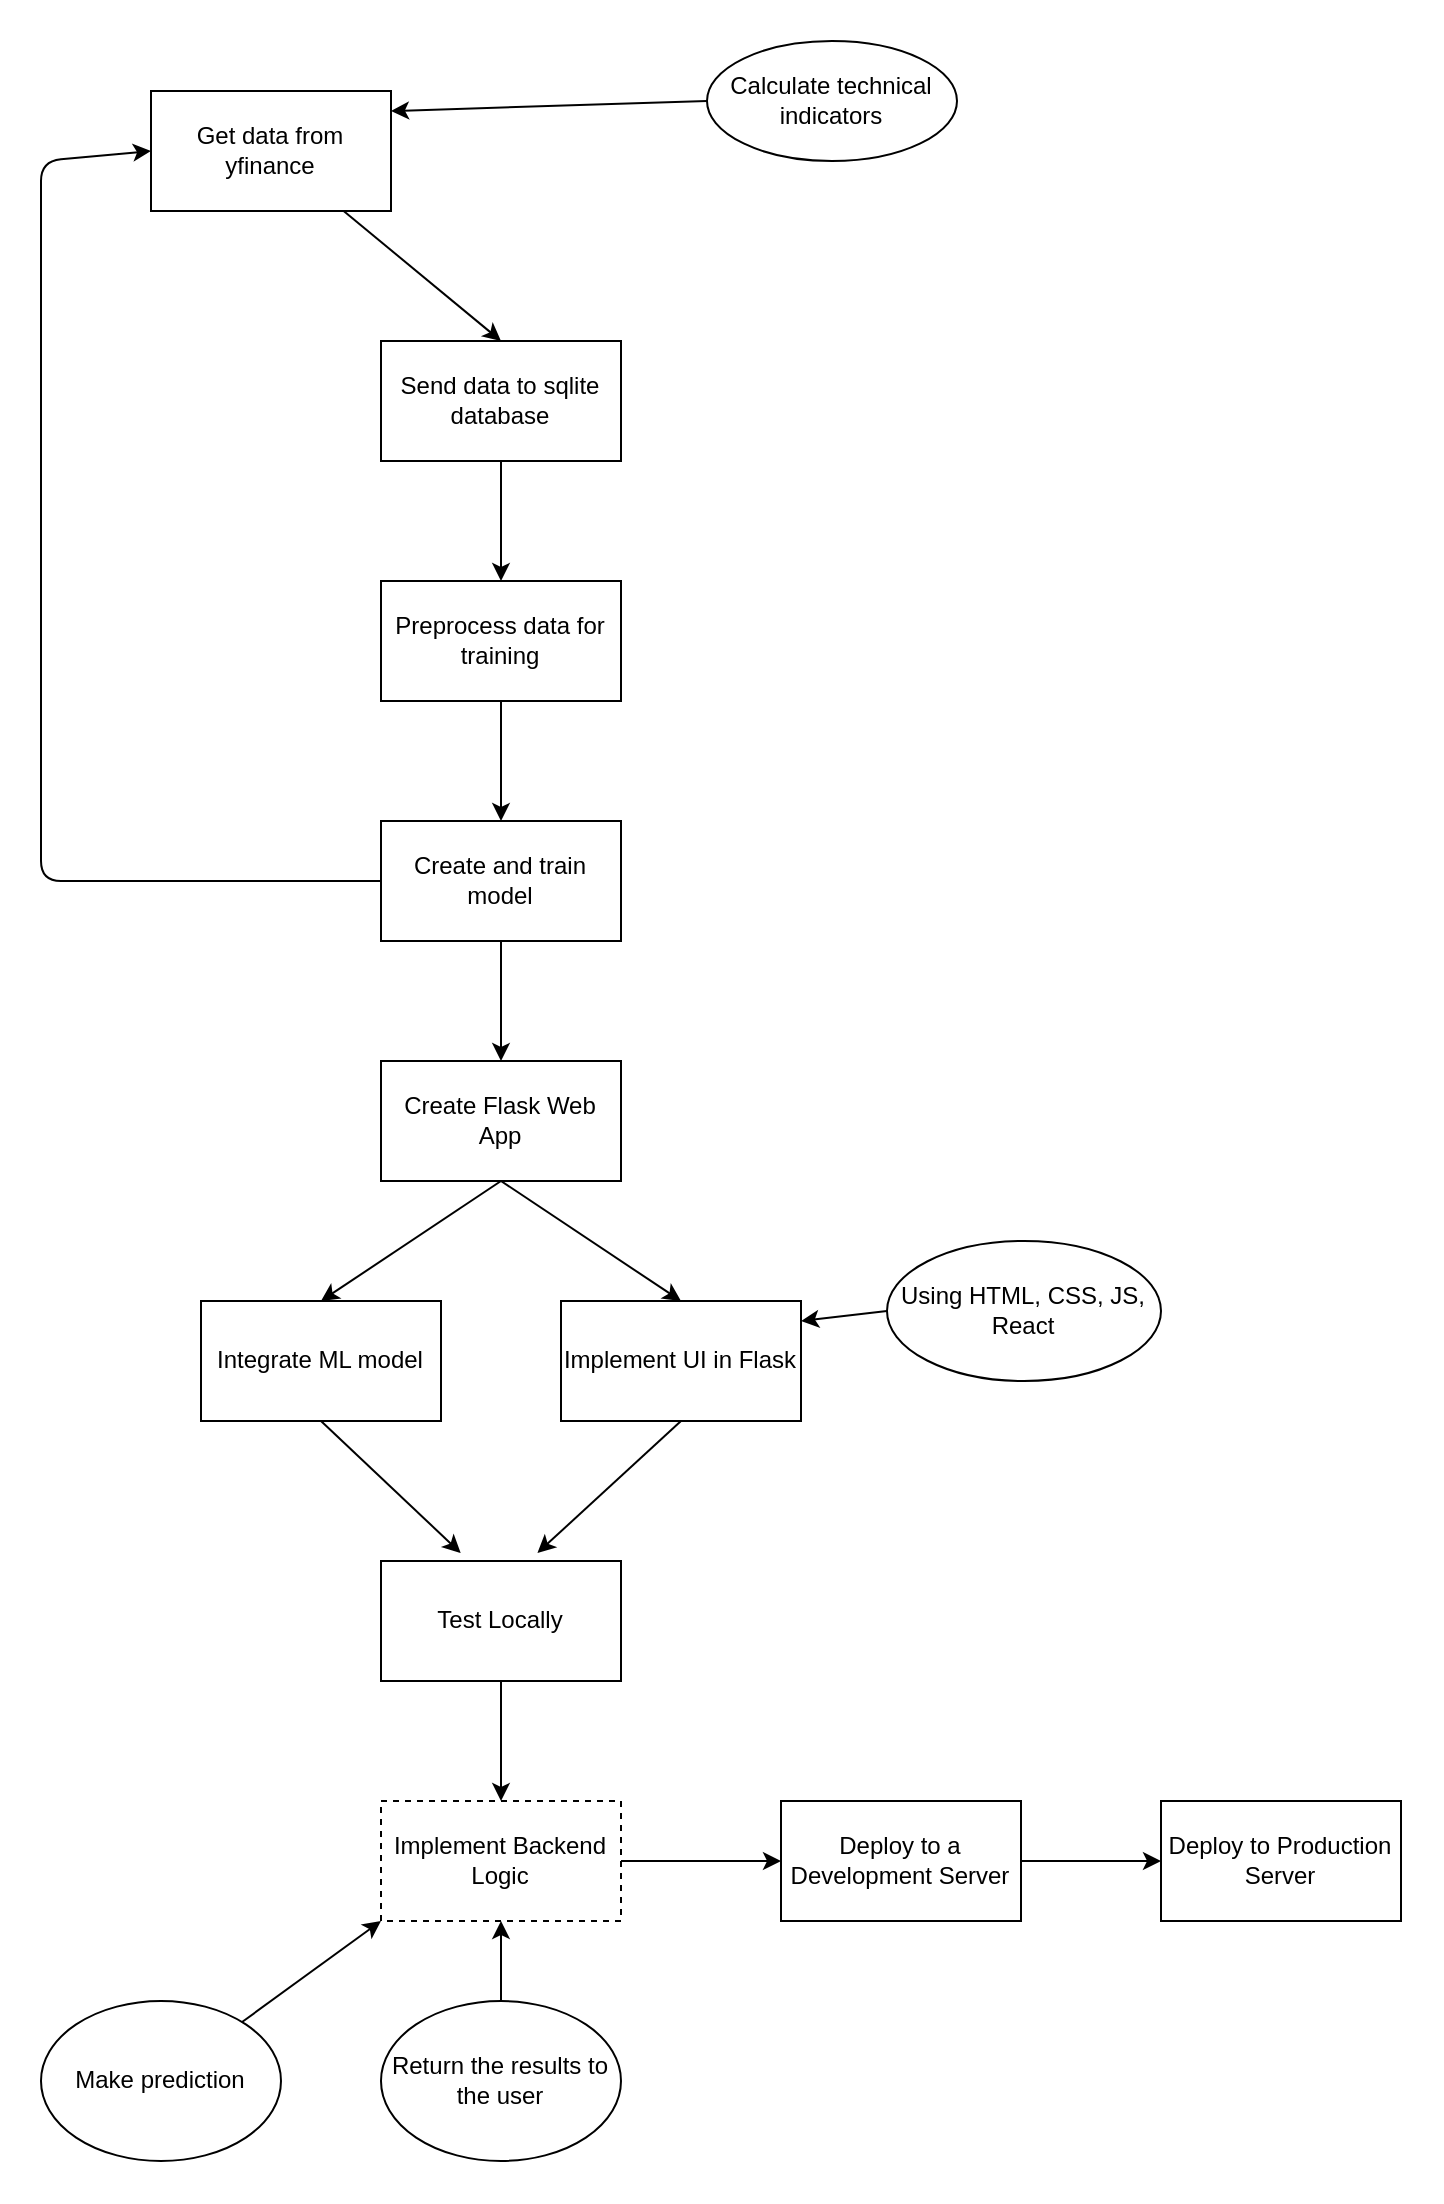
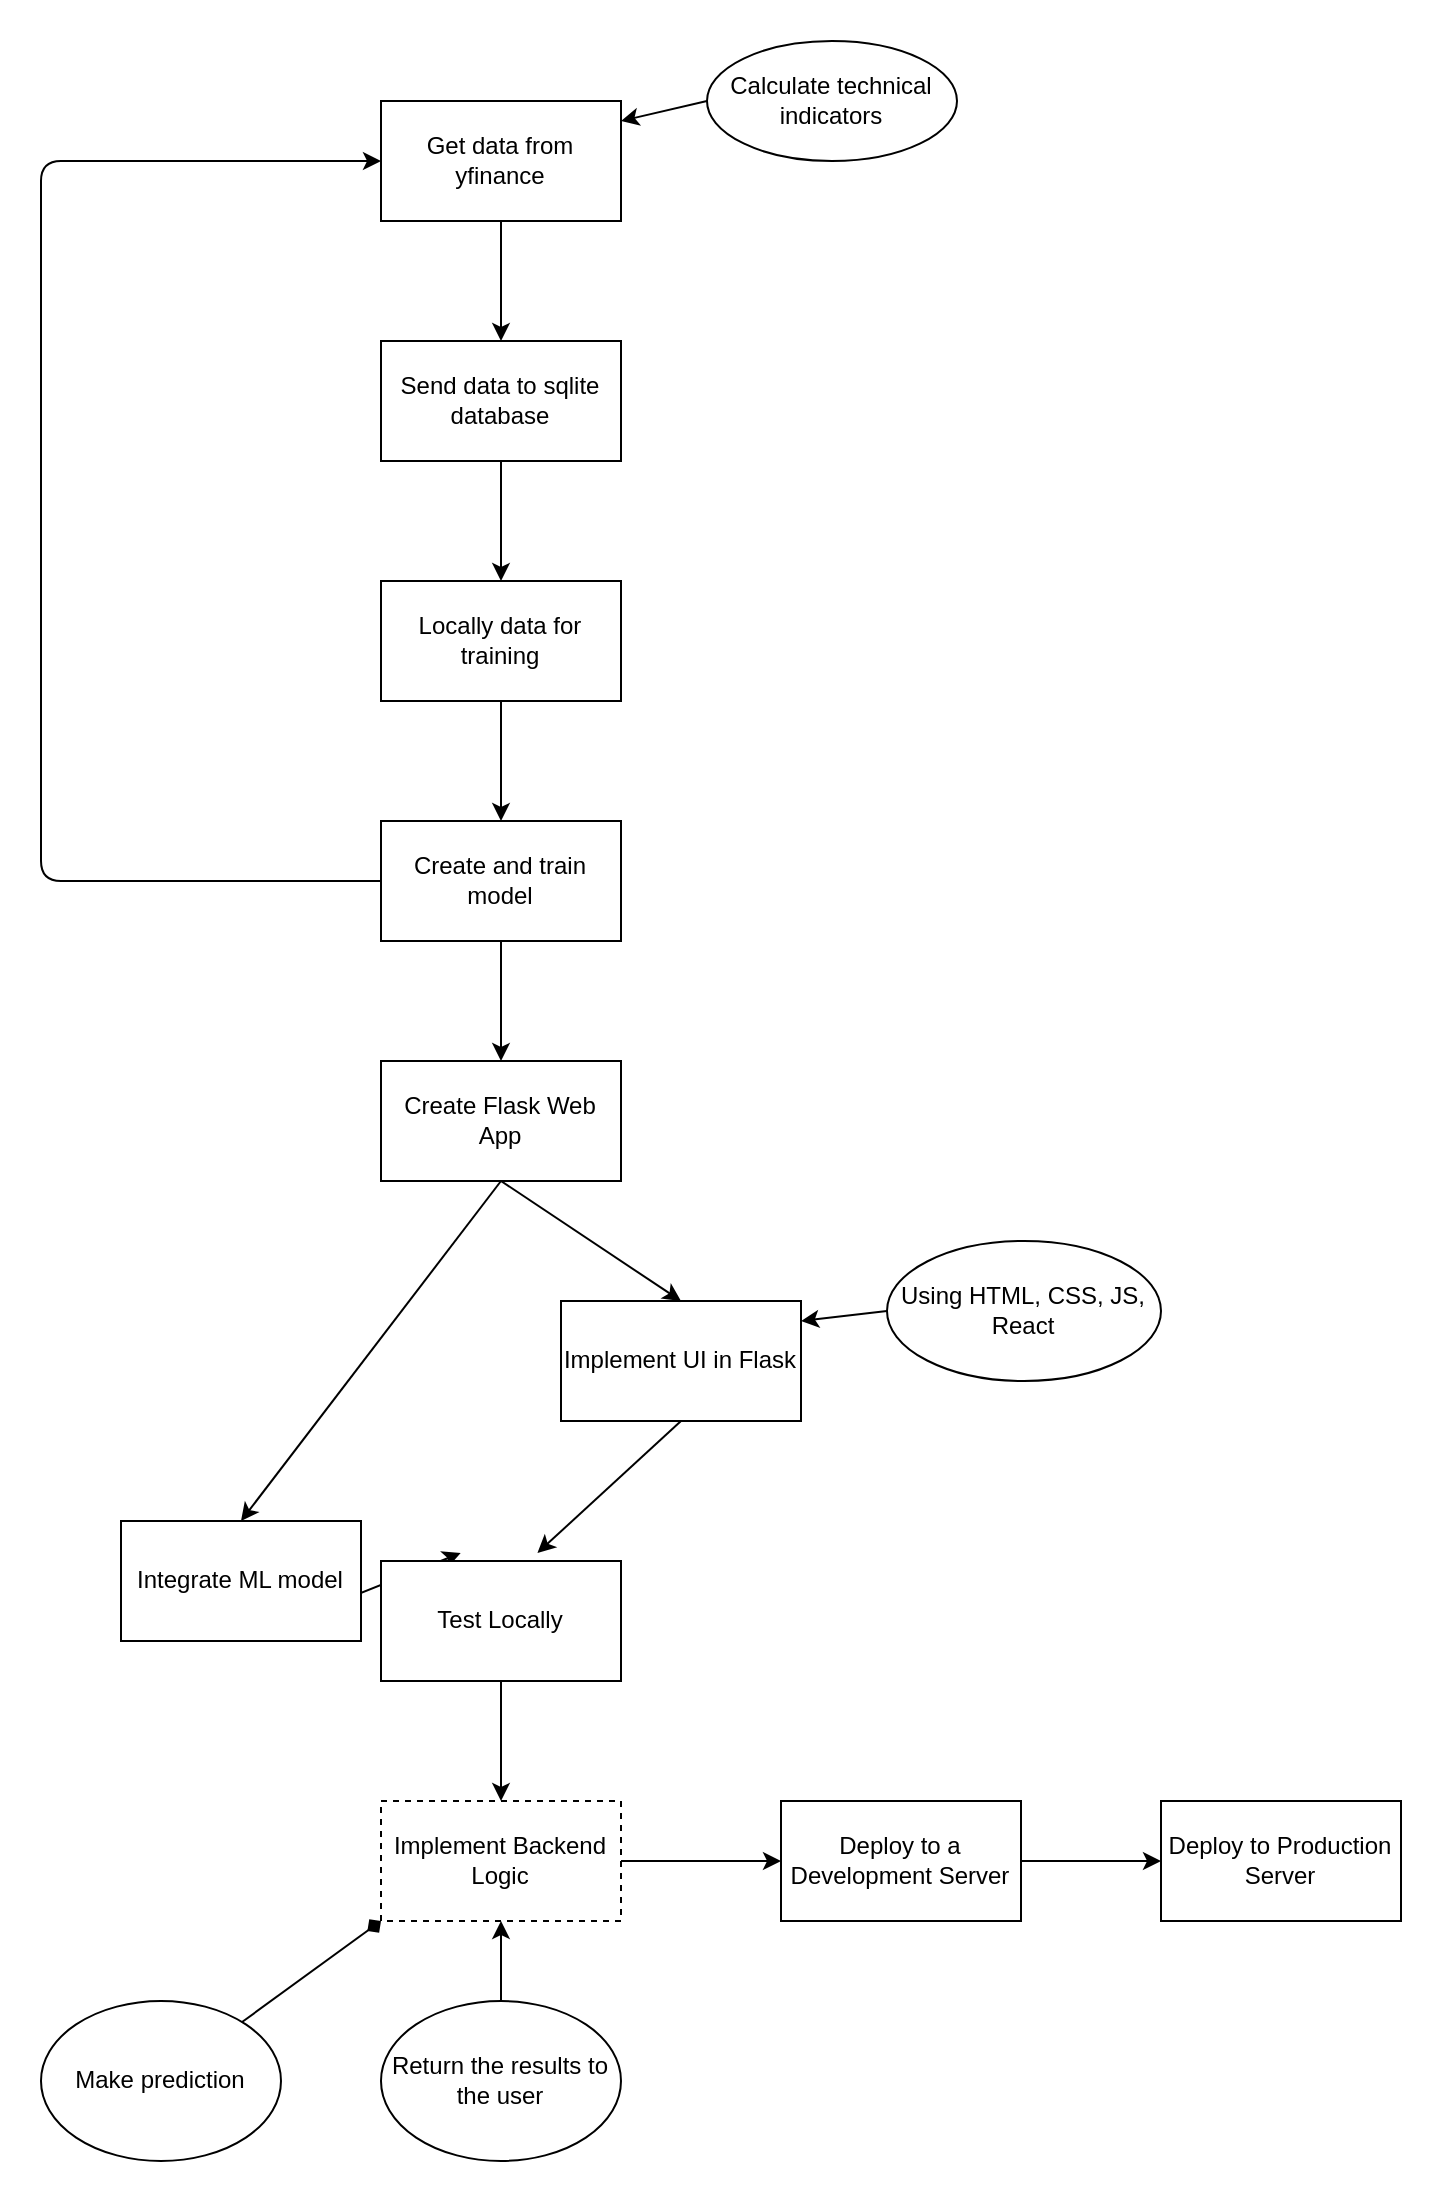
node "Get data from yfinance": moved (271, 151) -> (501, 161)
node "Preprocess data for training": label "Preprocess data for training" -> "Locally data for training"
node "Integrate ML model": moved (321, 1361) -> (241, 1581)
edge "Make prediction" -> "Implement Backend Logic": arrowhead classic -> diamond
